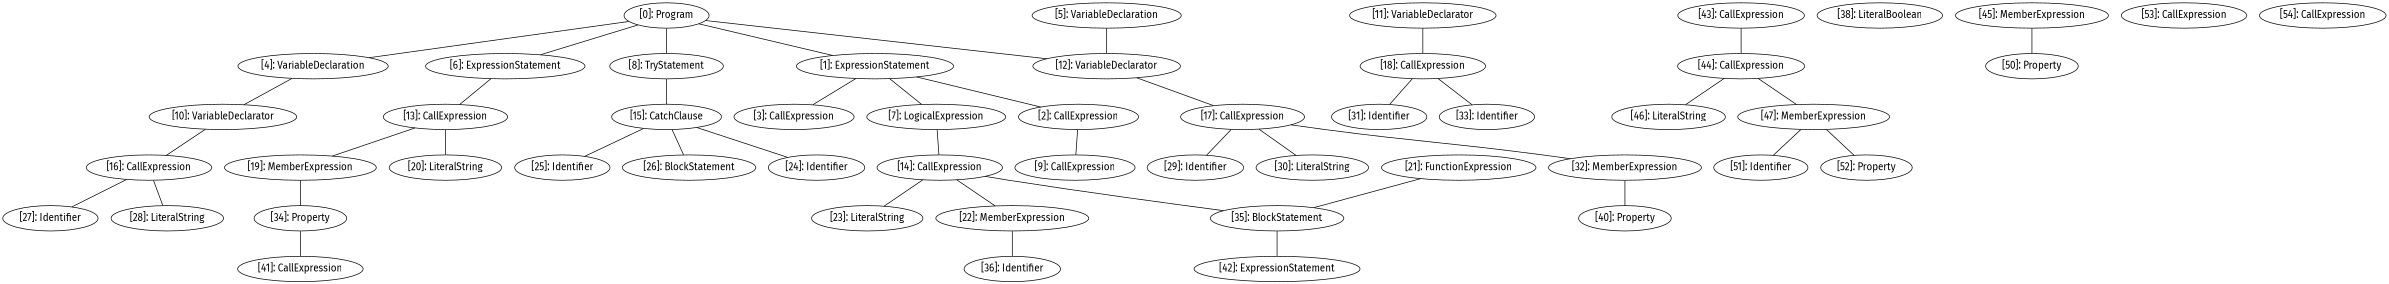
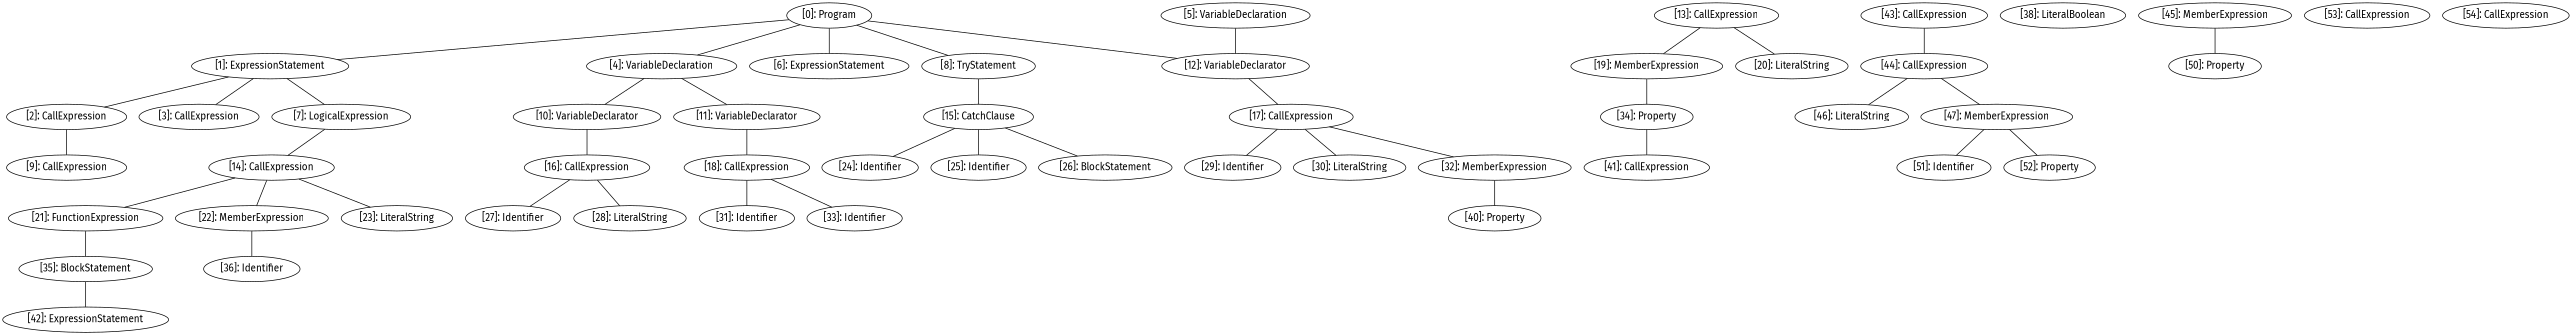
edge "[4]: VariableDeclaration" -- "[11]: VariableDeclarator": added
edge "[6]: ExpressionStatement" -- "[13]: CallExpression": removed
edge "[14]: CallExpression" -- "[35]: BlockStatement": now "[14]: CallExpression" -- "[21]: FunctionExpression"
